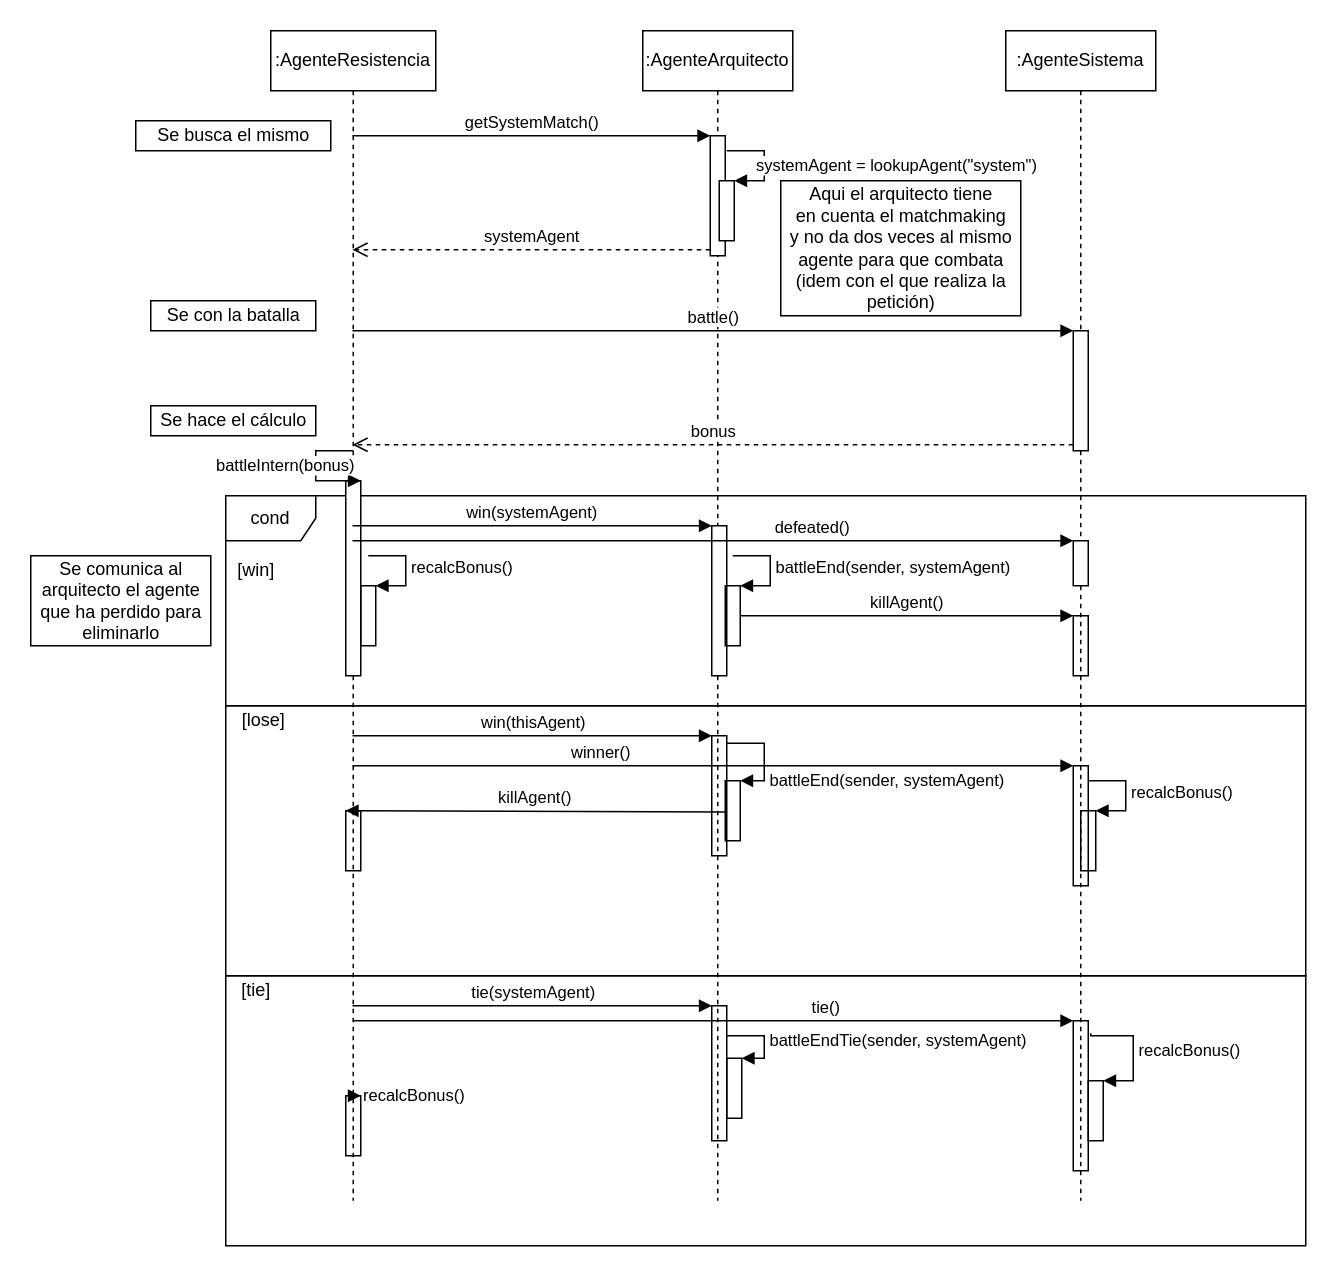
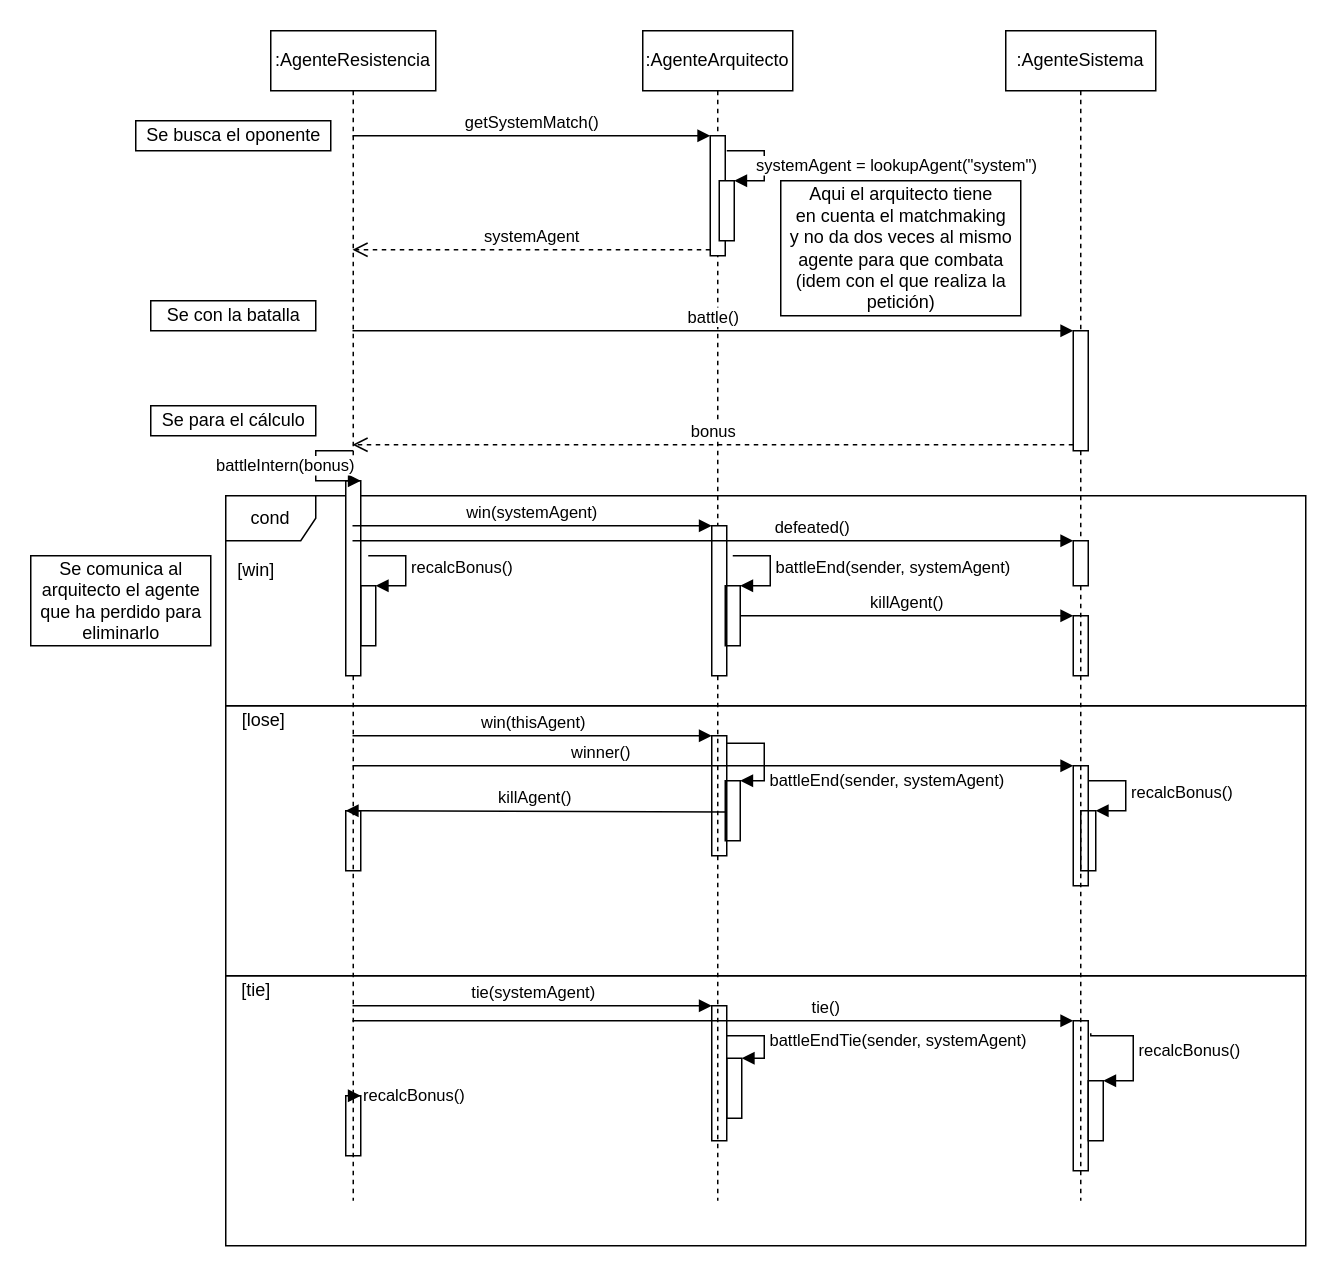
node "Se busca el mismo": label "Se busca el mismo" -> "Se busca el oponente"
node "Se hace el cálculo": label "Se hace el cálculo" -> "Se para el cálculo"
